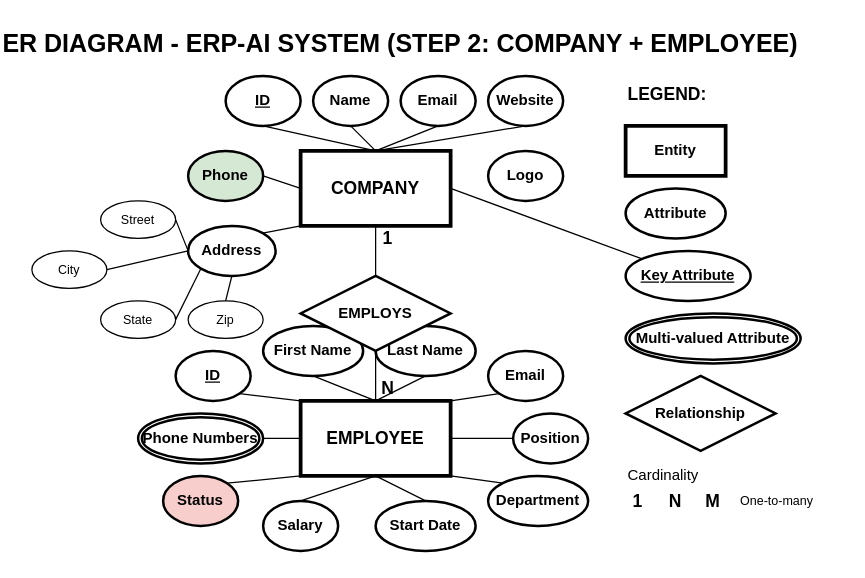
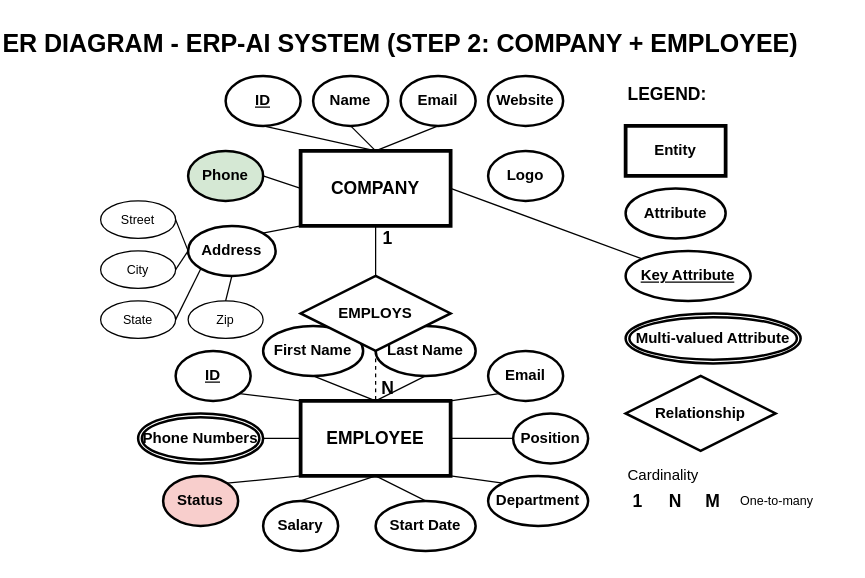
edge "Website" -- "COMPANY": removed
node "City": moved (69, 269) -> (138, 269)
edge "EMPLOYS" -- "EMPLOYEE": style solid -> dashed
